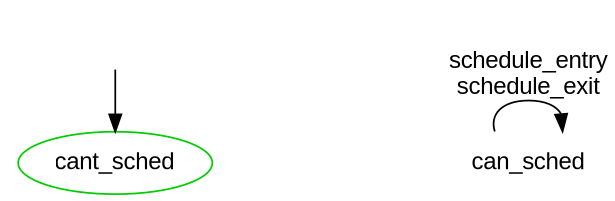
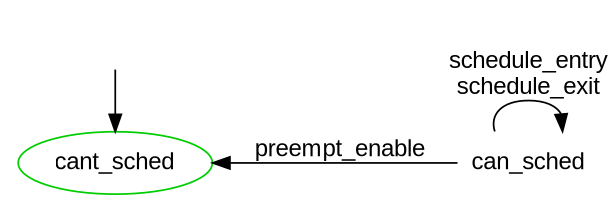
edge "can_sched" -> "cant_sched": added, label "preempt_enable"
